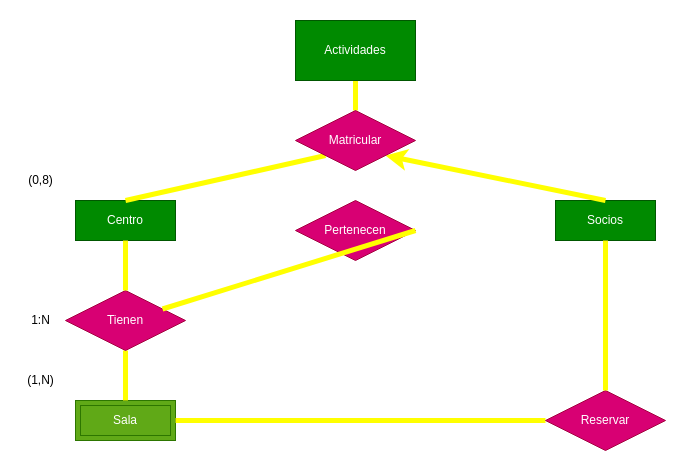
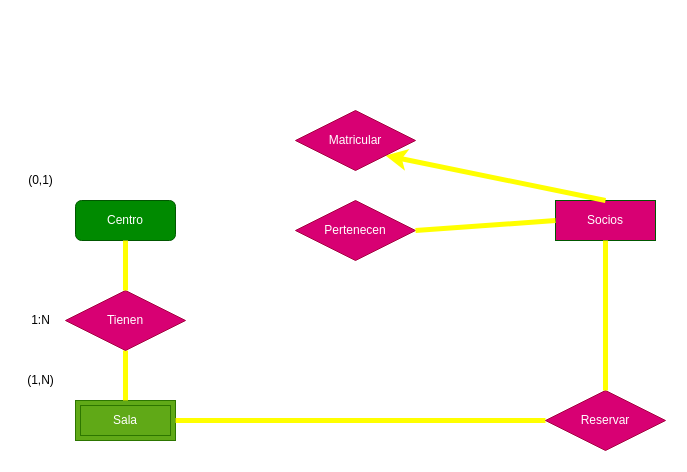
node "Actividades": removed
edge "Actividades" -- "Matricular": removed
edge "Matricular" -- "Centro": removed
node "(0,8)": label "(0,8)" -> "(0,1)"
node "Centro": shape rectangle -> rounded rectangle
node "Socios": fillcolor #008a00 -> #d80073
edge "Pertenecen" -- "Tienen": now "Pertenecen" -- "Socios"
